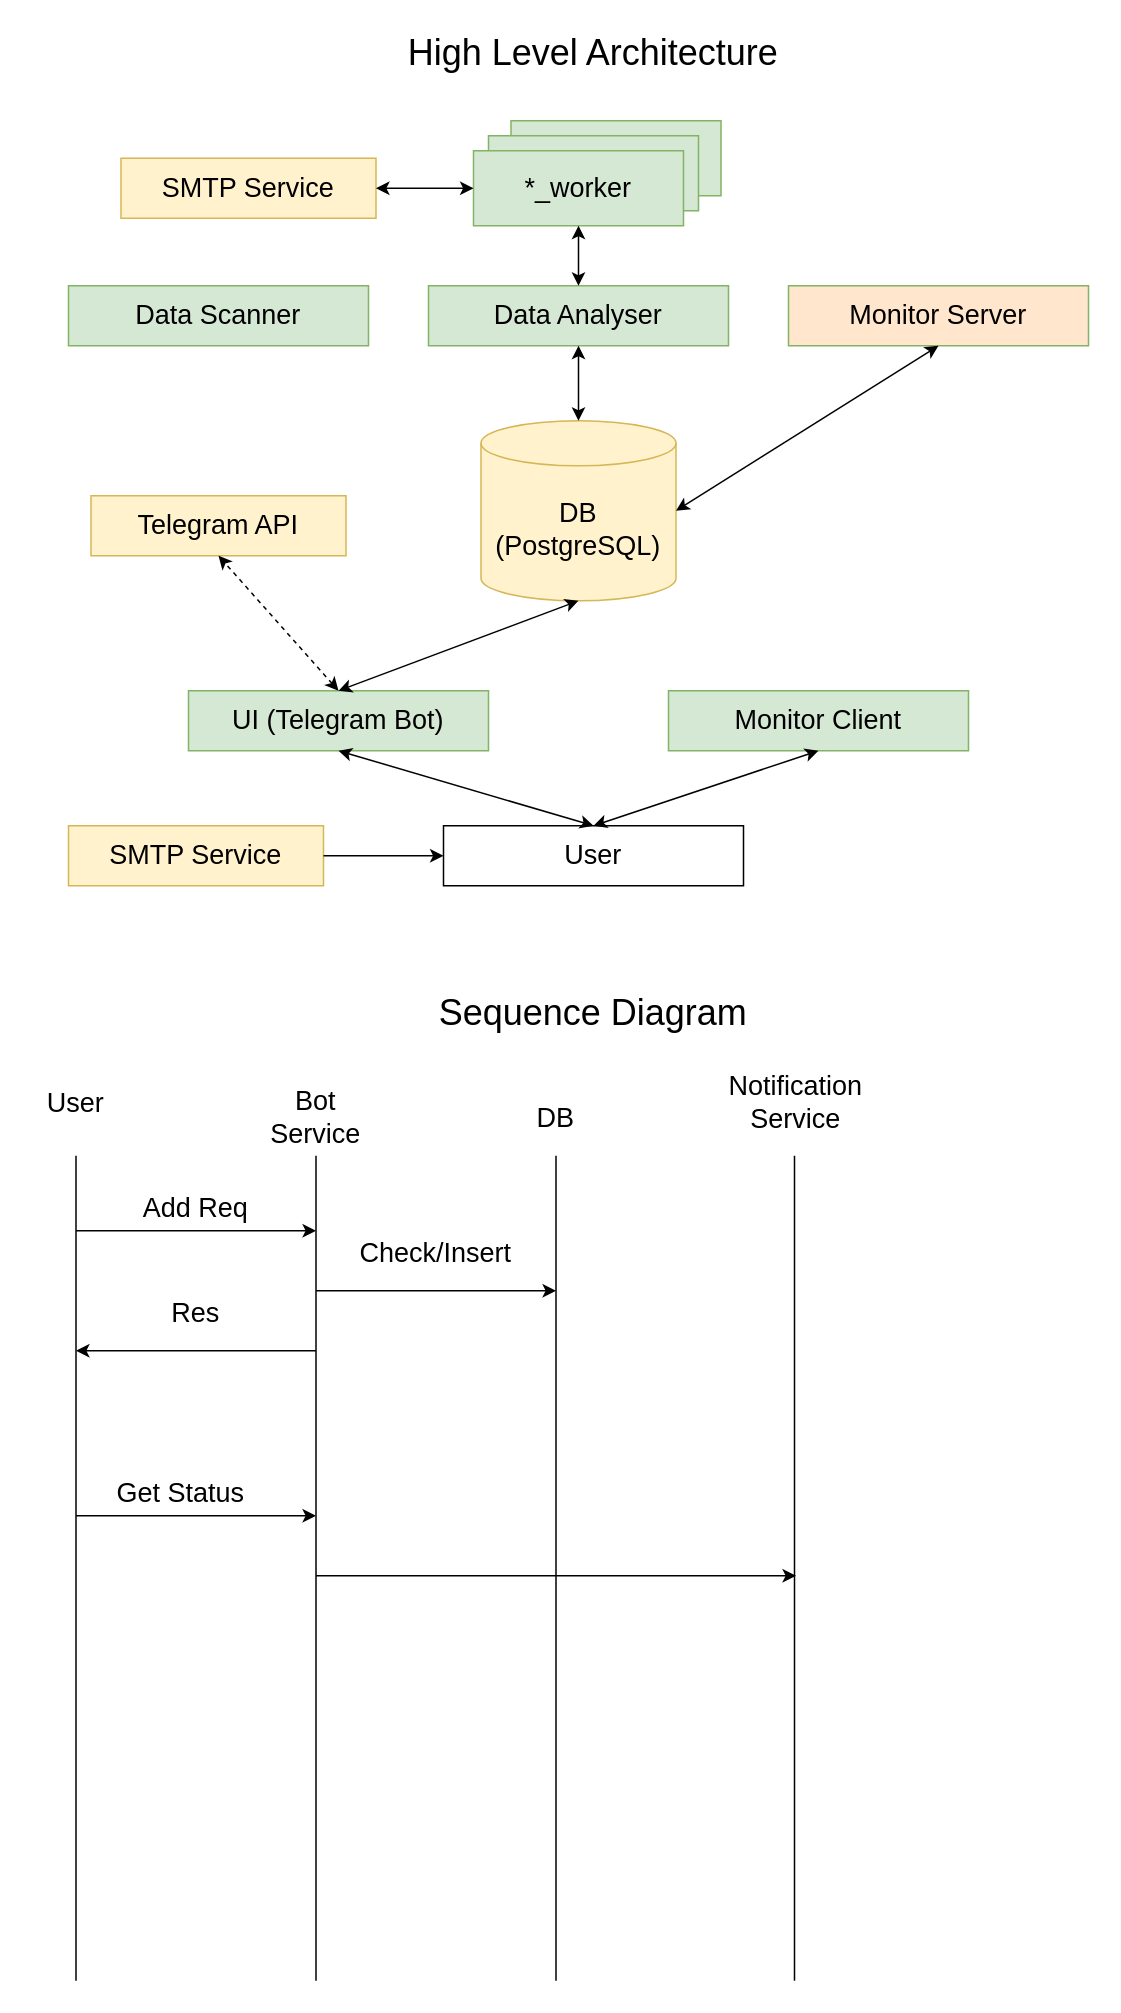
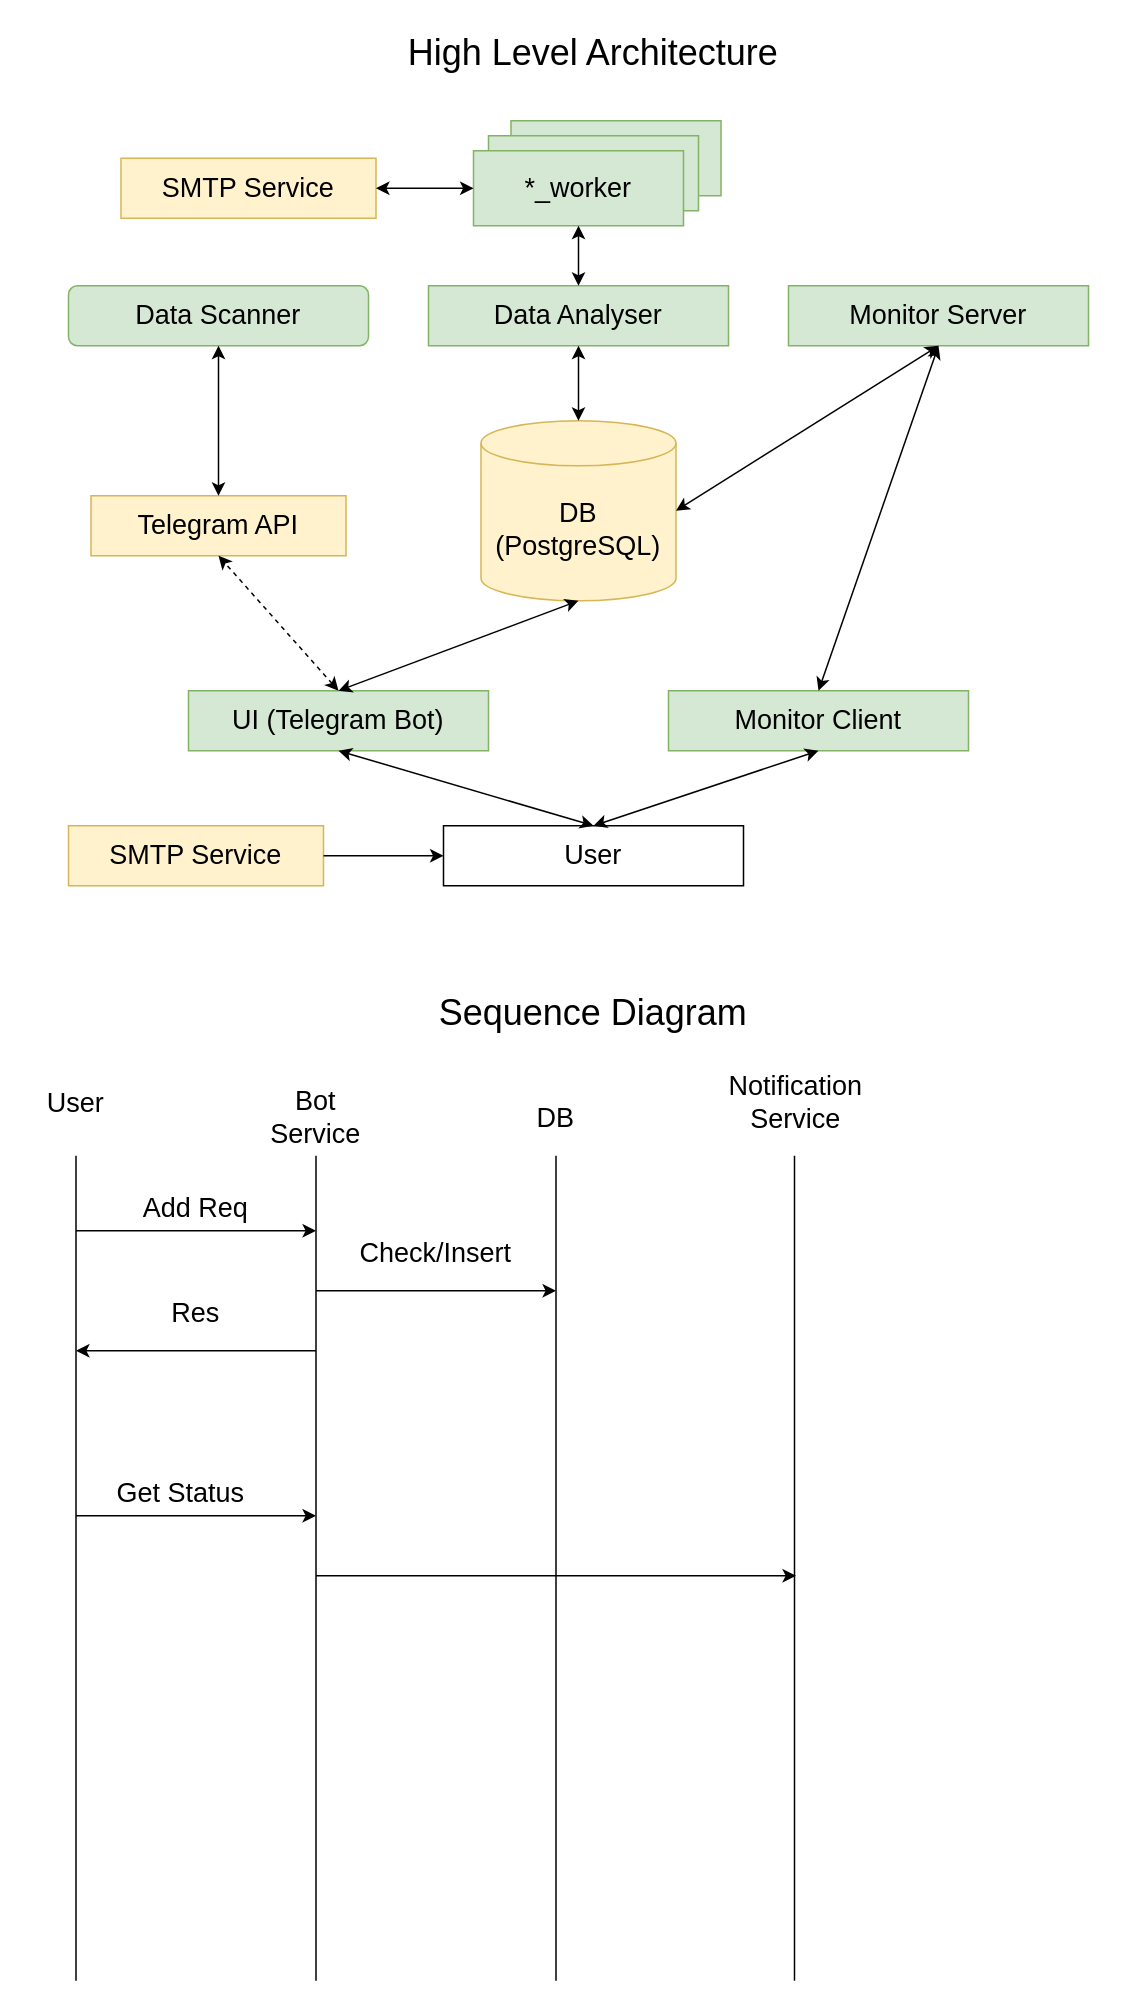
node "Data Scanner": shape rectangle -> rounded rectangle
node "Monitor Server": fillcolor #ffe6cc -> #d5e8d4
edge "Data Scanner" -- "Telegram API": added
edge "Monitor Server" -- "Monitor Client": added
